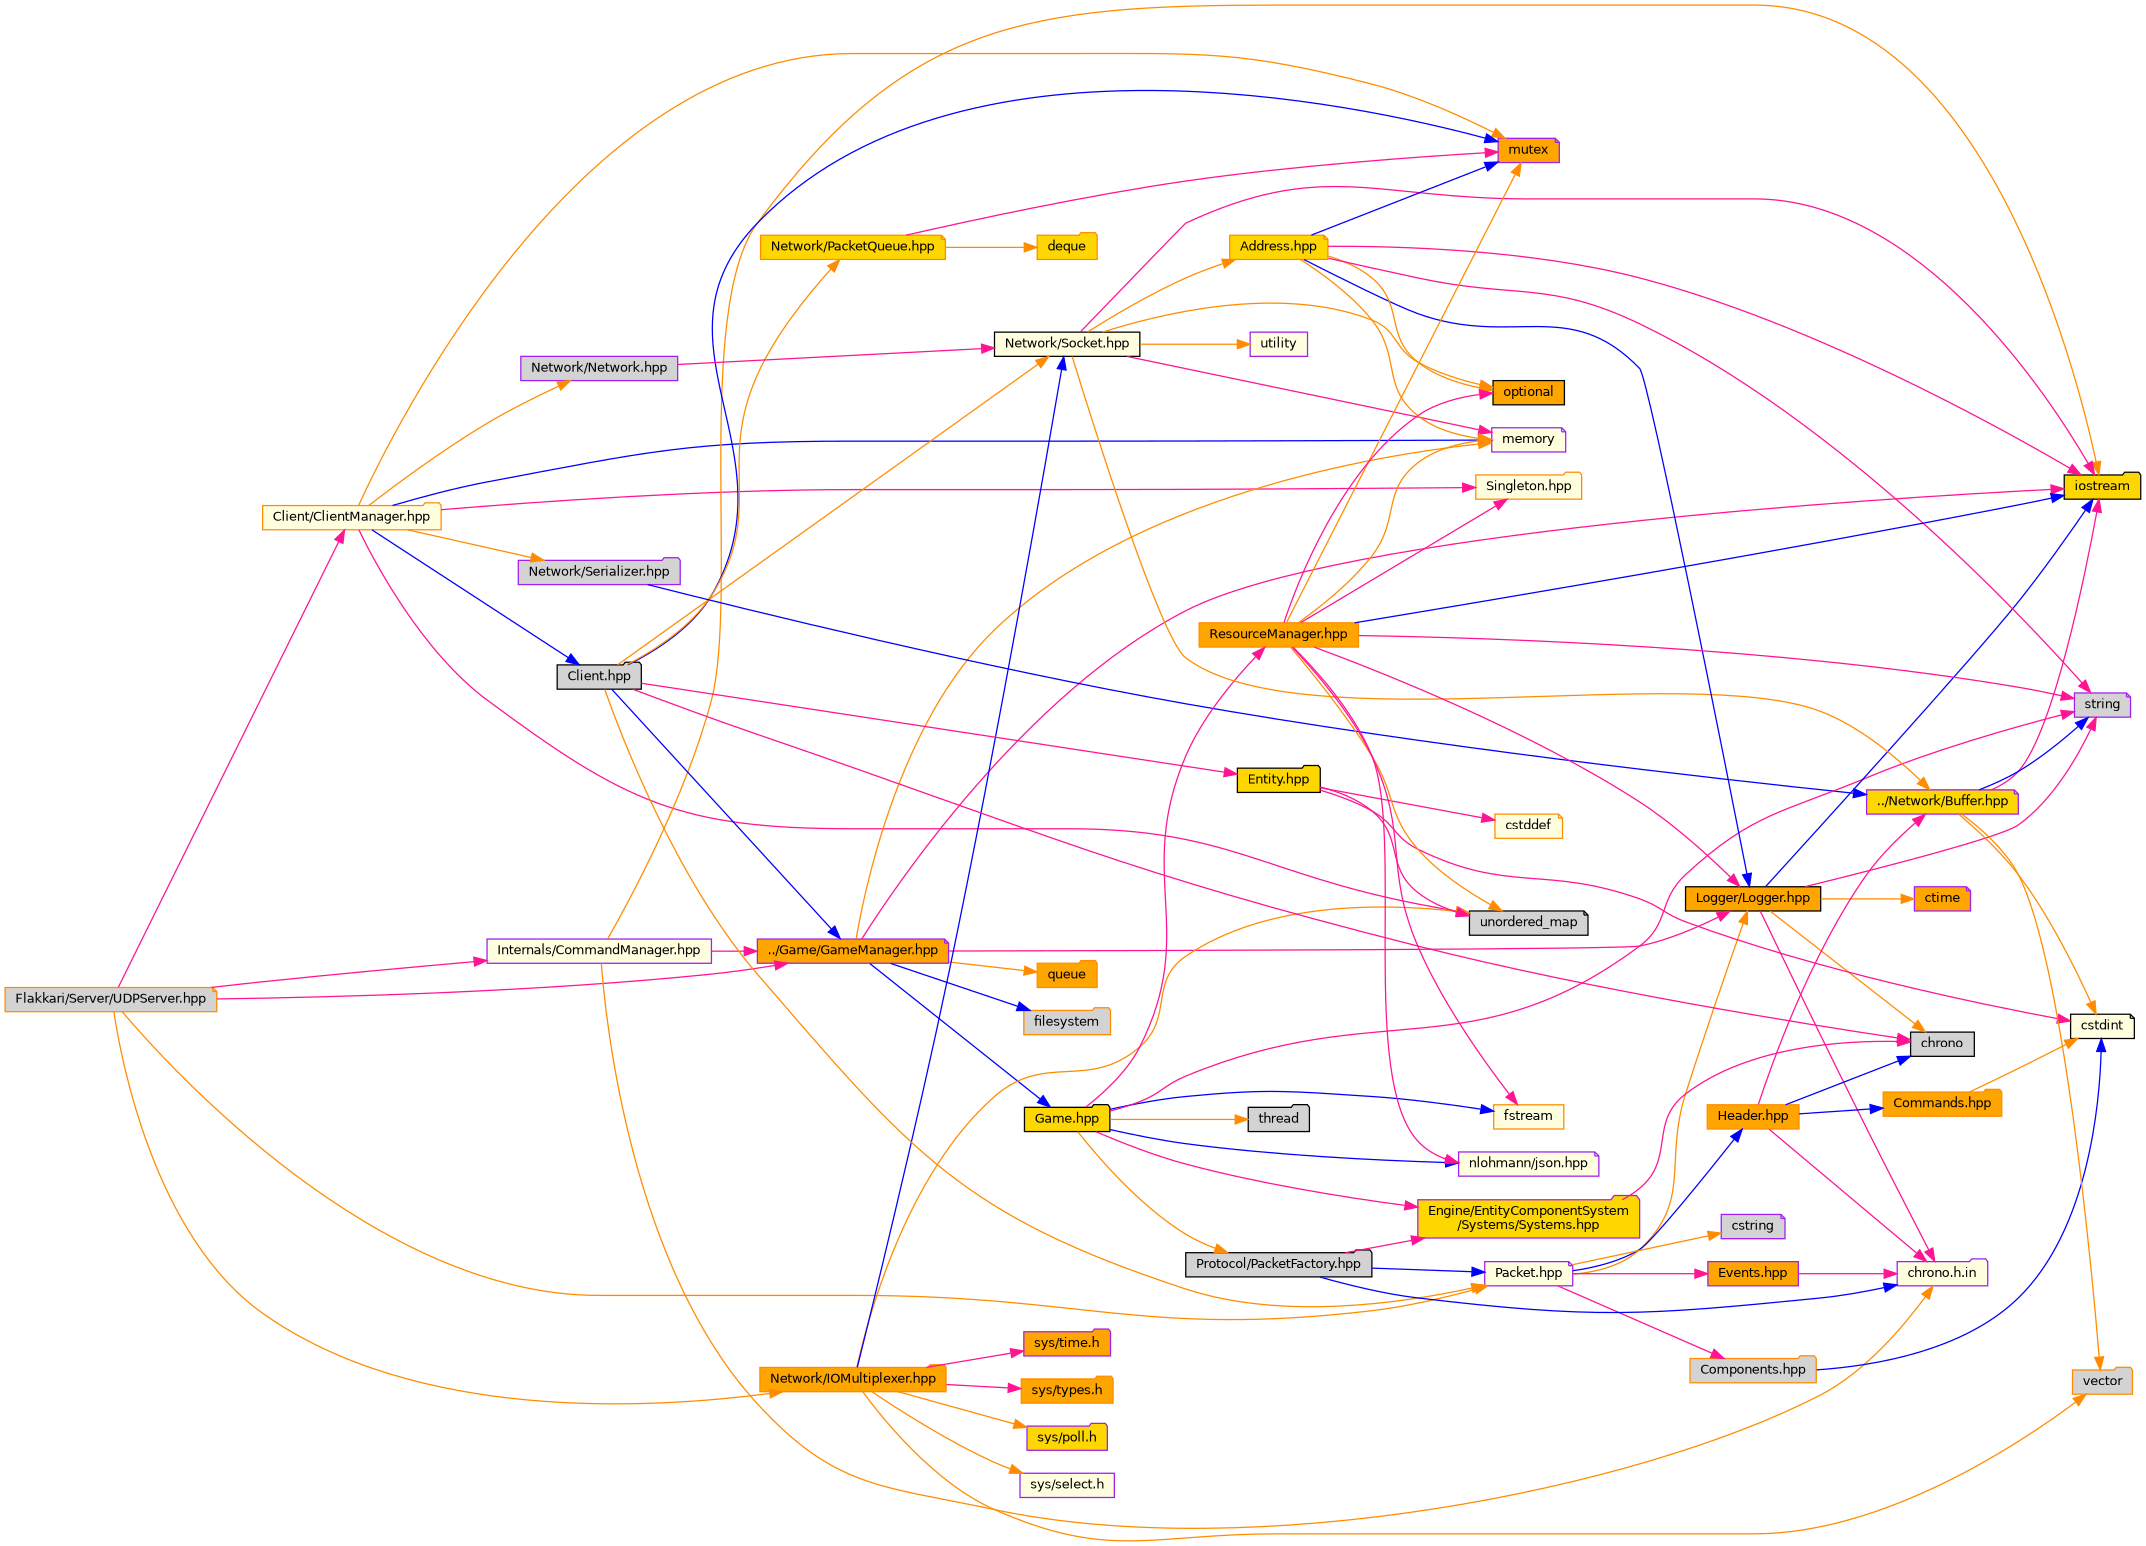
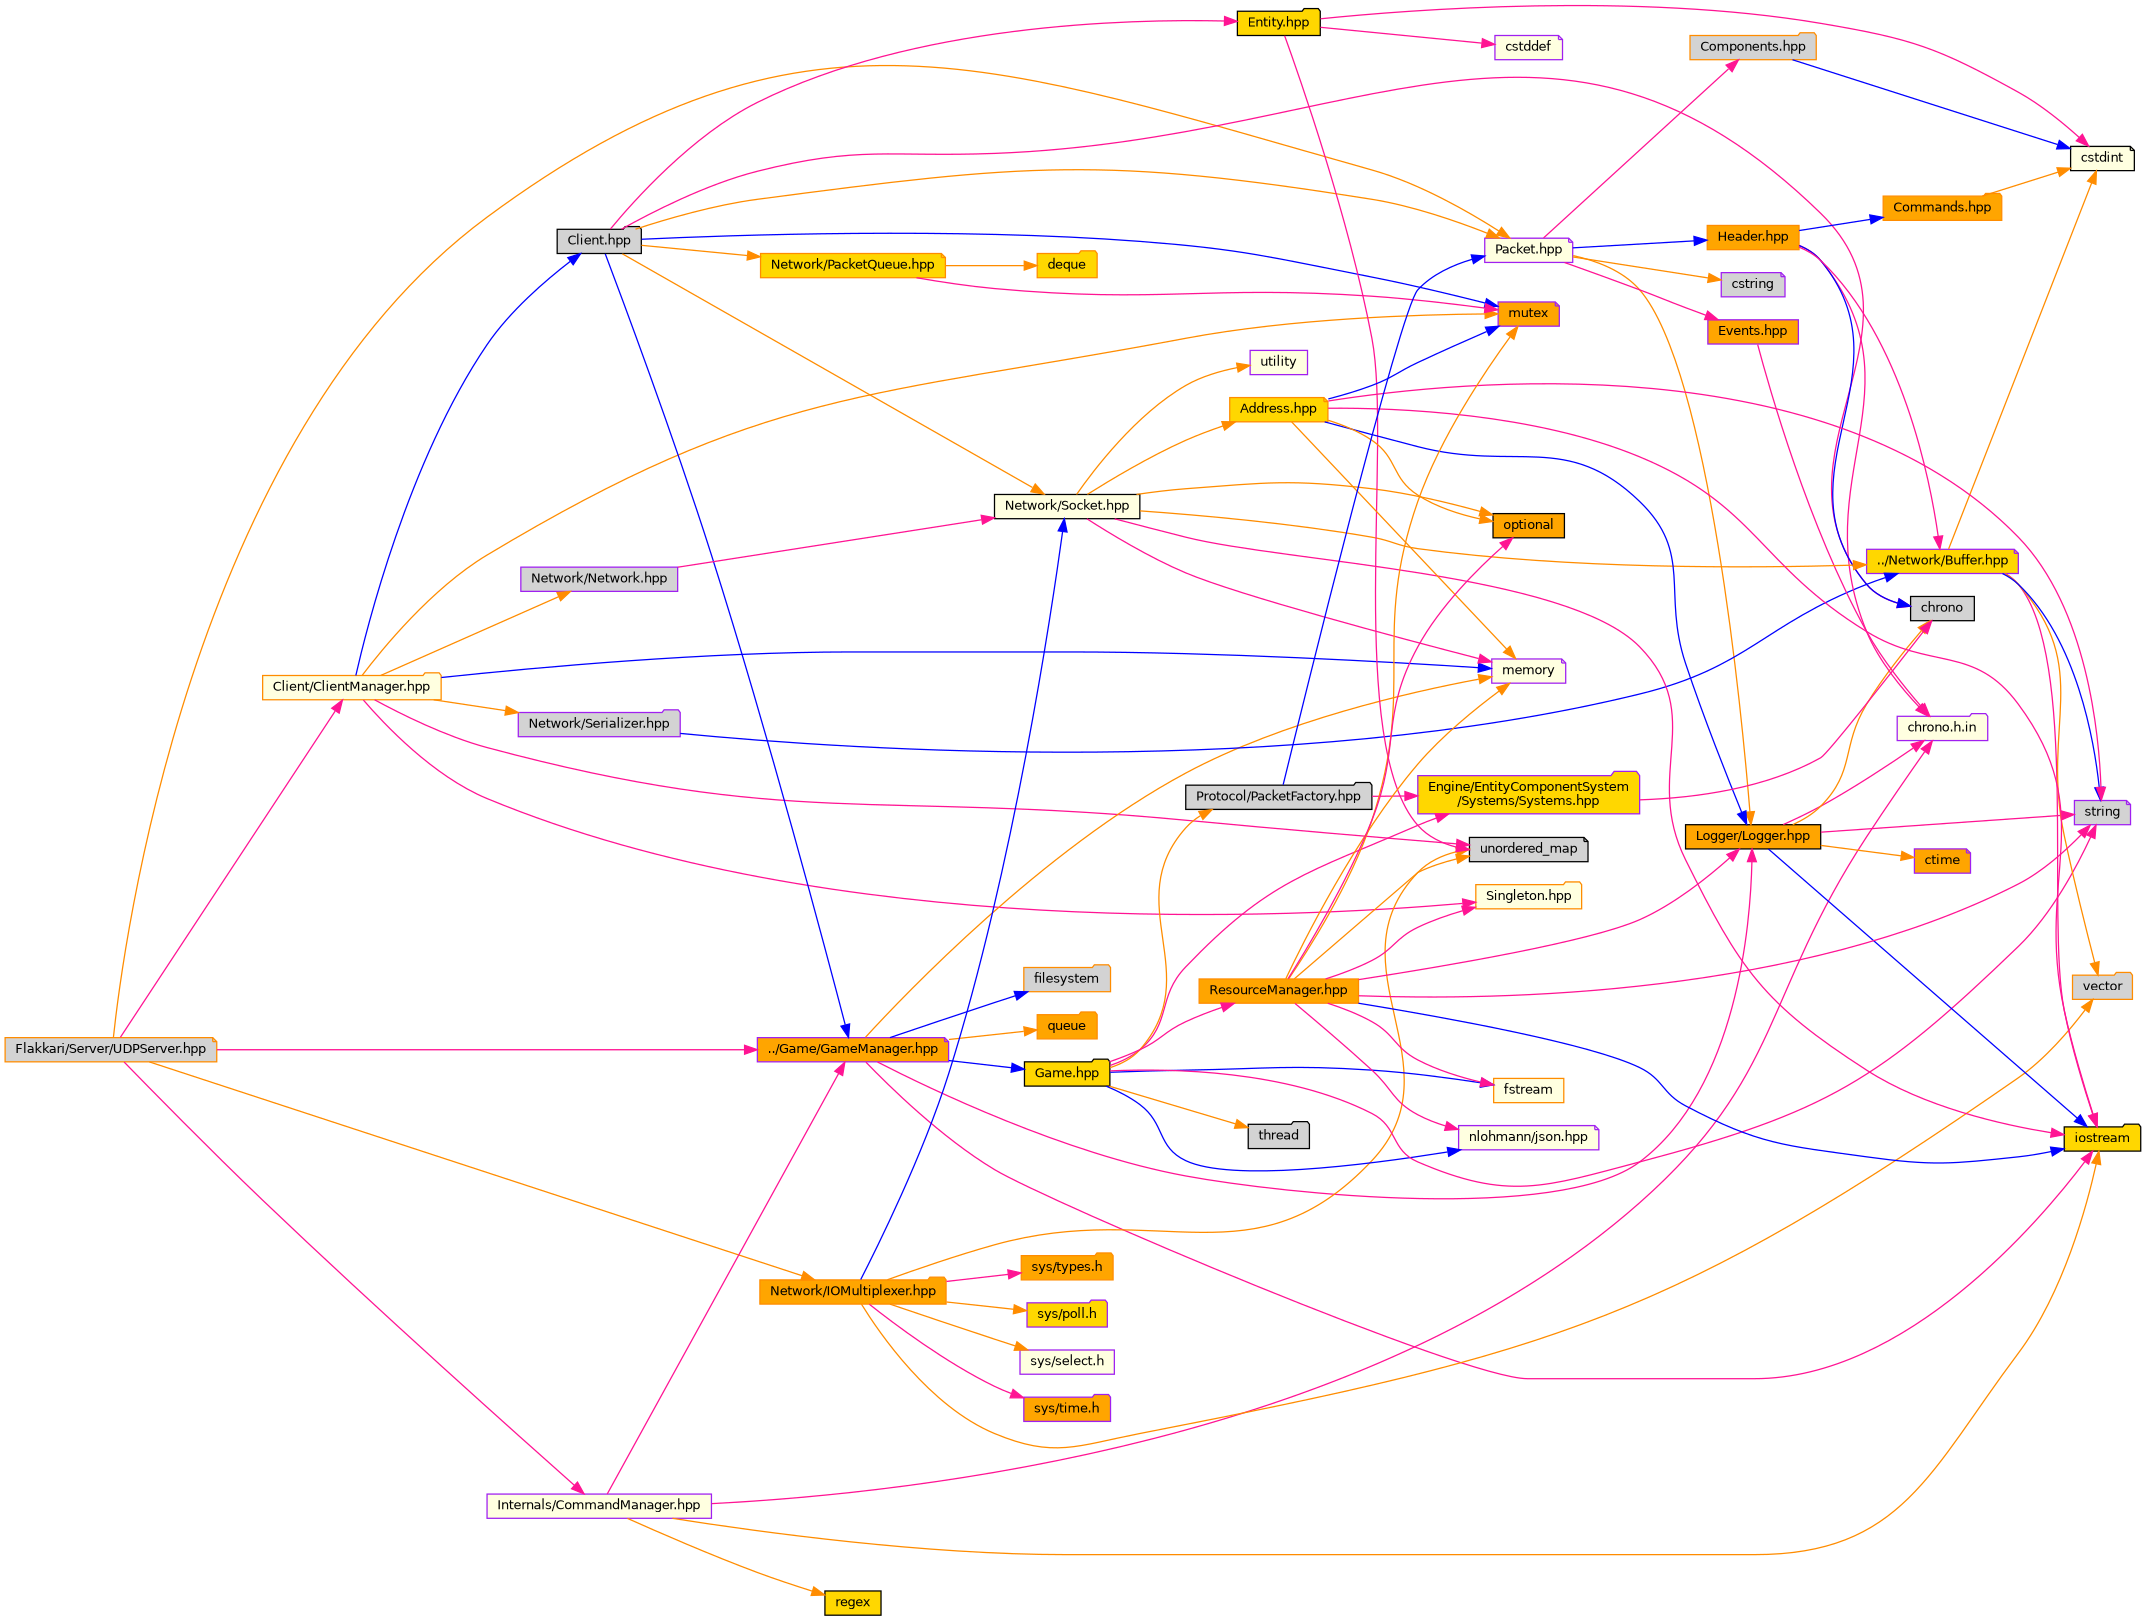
node "cstddef": color darkorange -> purple
edge "Protocol/PacketFactory.hpp" -> "chrono.h.in": removed
edge "Internals/CommandManager.hpp" -> "chrono.h.in": color darkorange -> deeppink
node "regex": added
